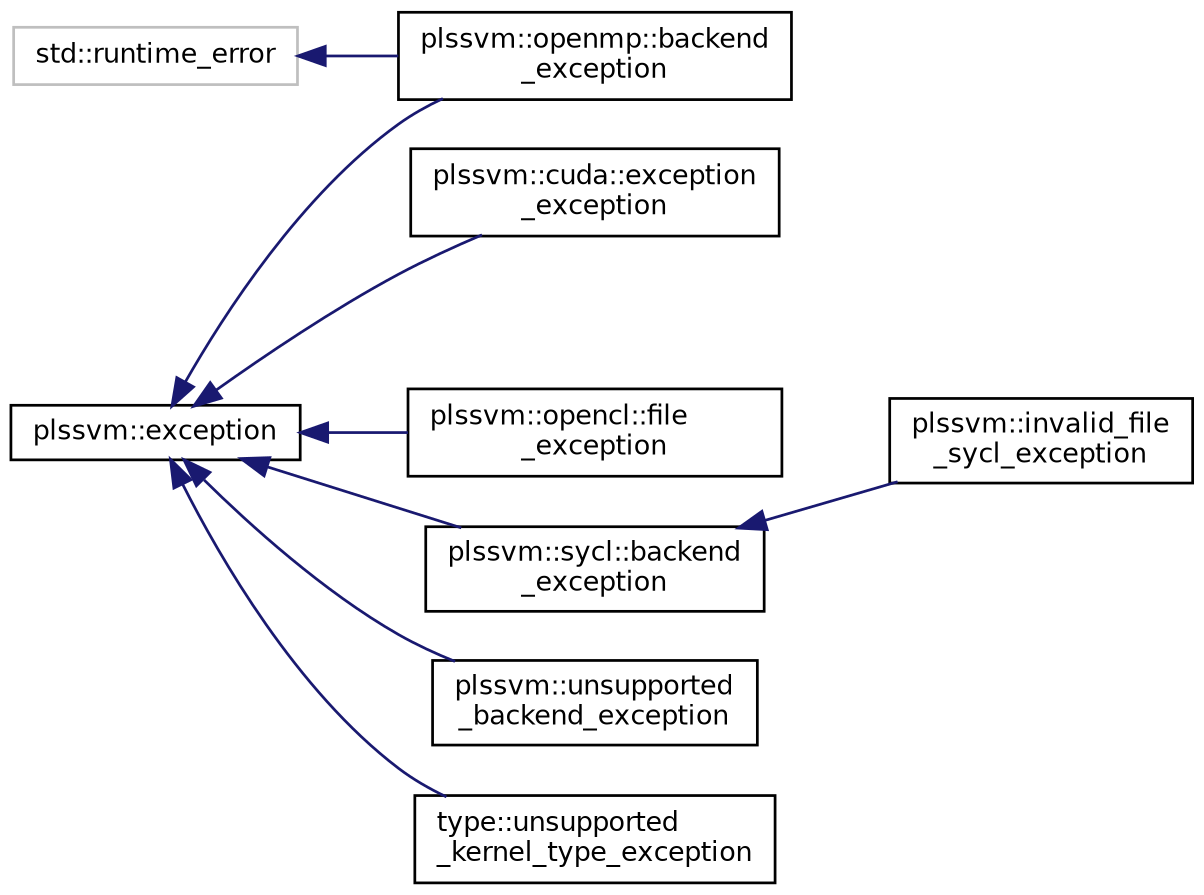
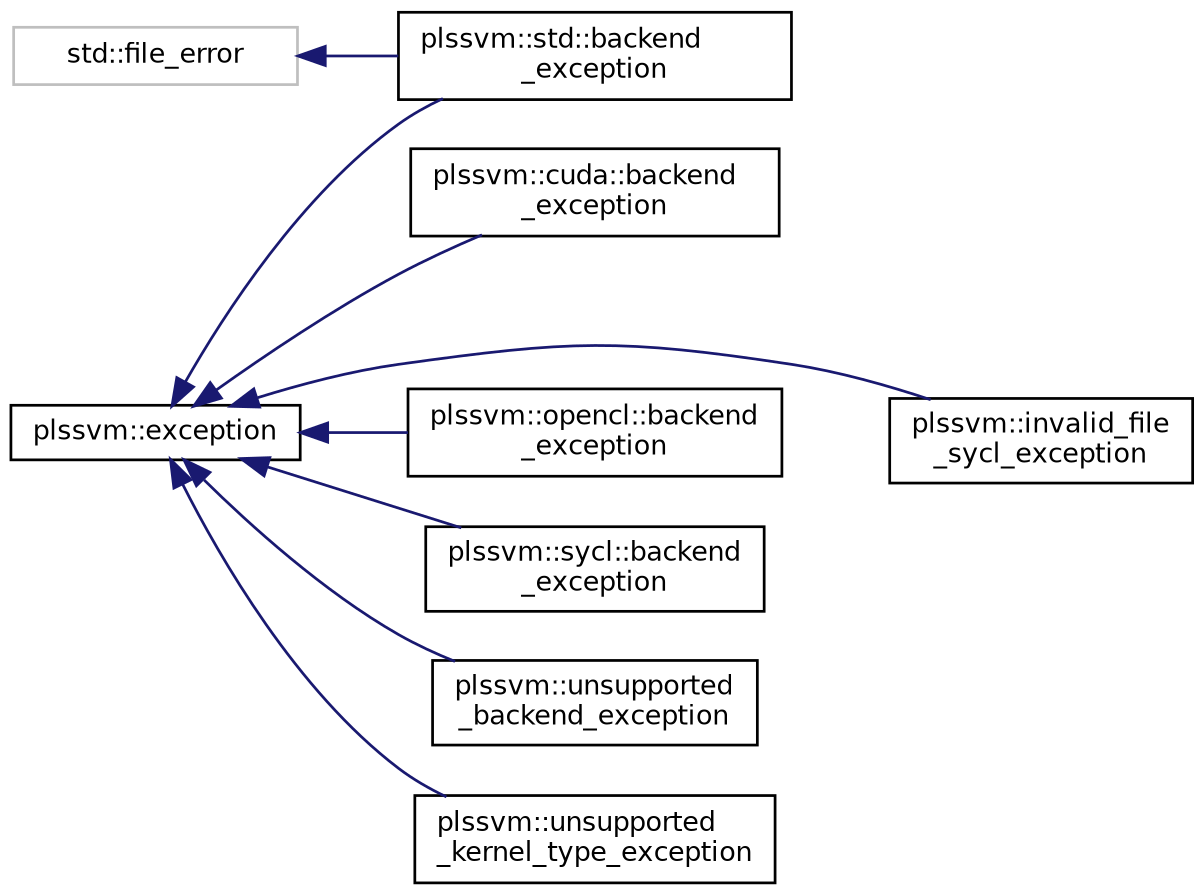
node "std::runtime_error": label "std::runtime_error" -> "std::file_error"
node "plssvm::openmp::backend _exception": label "plssvm::openmp::backend _exception" -> "plssvm::std::backend _exception"
node "plssvm::cuda::exception _exception": label "plssvm::cuda::exception _exception" -> "plssvm::cuda::backend _exception"
node "plssvm::opencl::file _exception": label "plssvm::opencl::file _exception" -> "plssvm::opencl::backend _exception"
edge "plssvm::invalid_file _sycl_exception" -> "plssvm::sycl::backend _exception": now "plssvm::invalid_file _sycl_exception" -> "plssvm::exception"
node "type::unsupported _kernel_type_exception": label "type::unsupported _kernel_type_exception" -> "plssvm::unsupported _kernel_type_exception"
